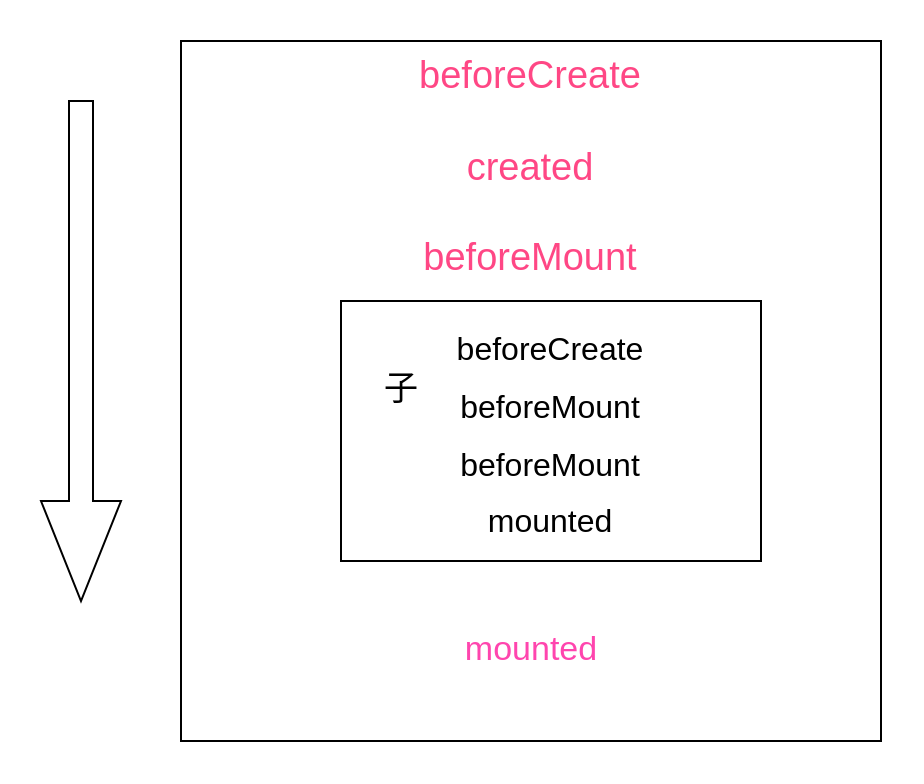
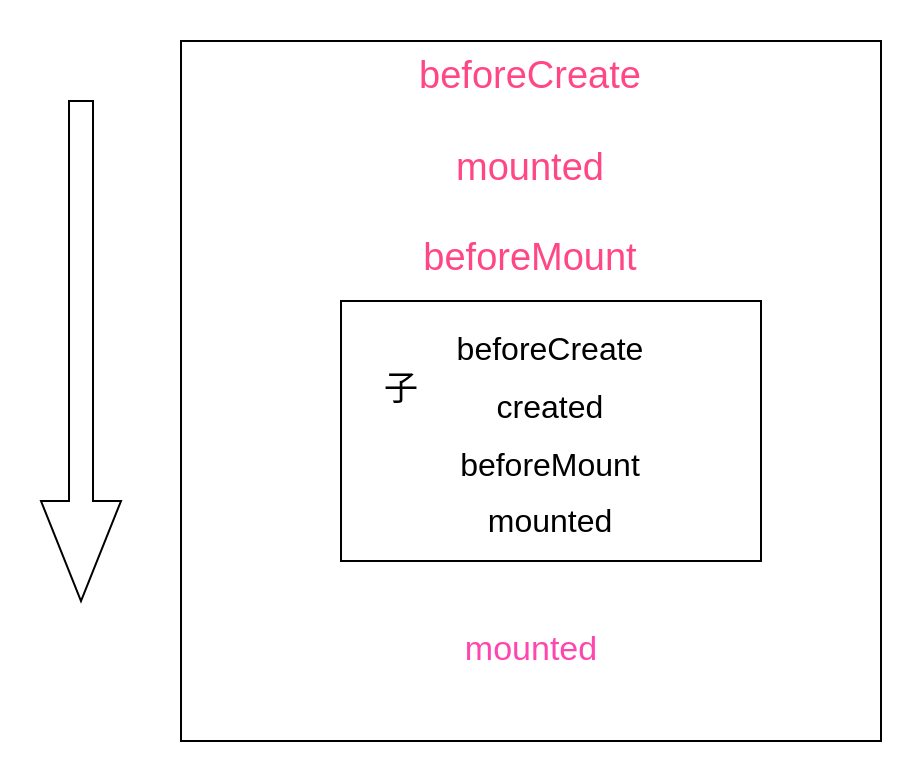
node "beforeCreate created beforeMount": label "beforeCreate created beforeMount" -> "beforeCreate mounted beforeMount"
node "beforeCreate beforeMountbeforeMountmounted": label "beforeCreate beforeMountbeforeMountmounted" -> "beforeCreate createdbeforeMountmounted"
